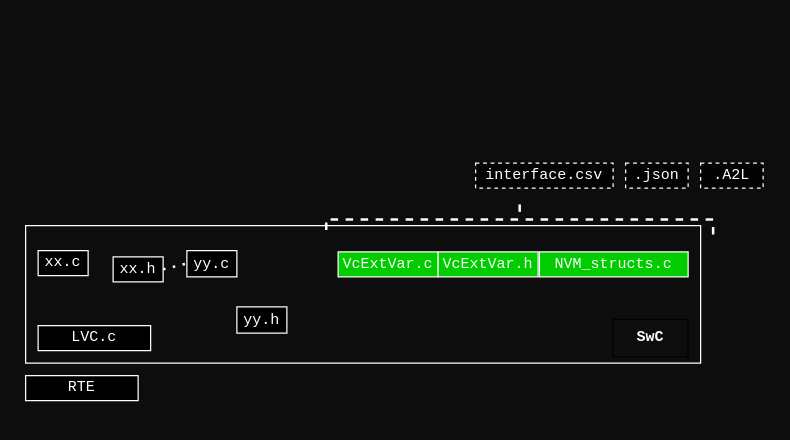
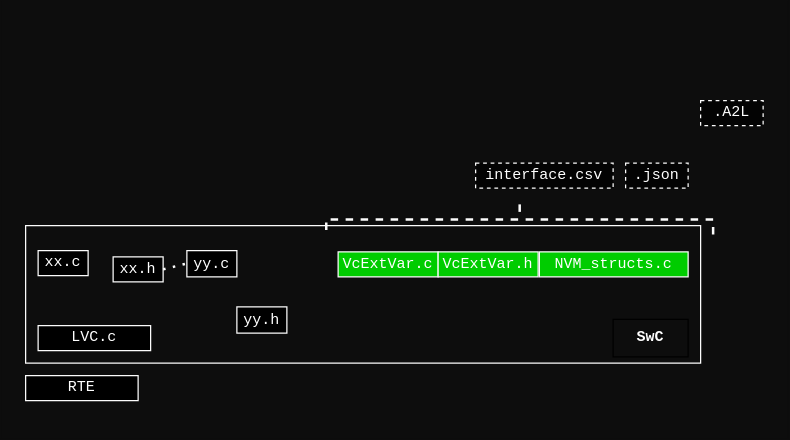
node ".A2L": moved (732, 176) -> (732, 113)
